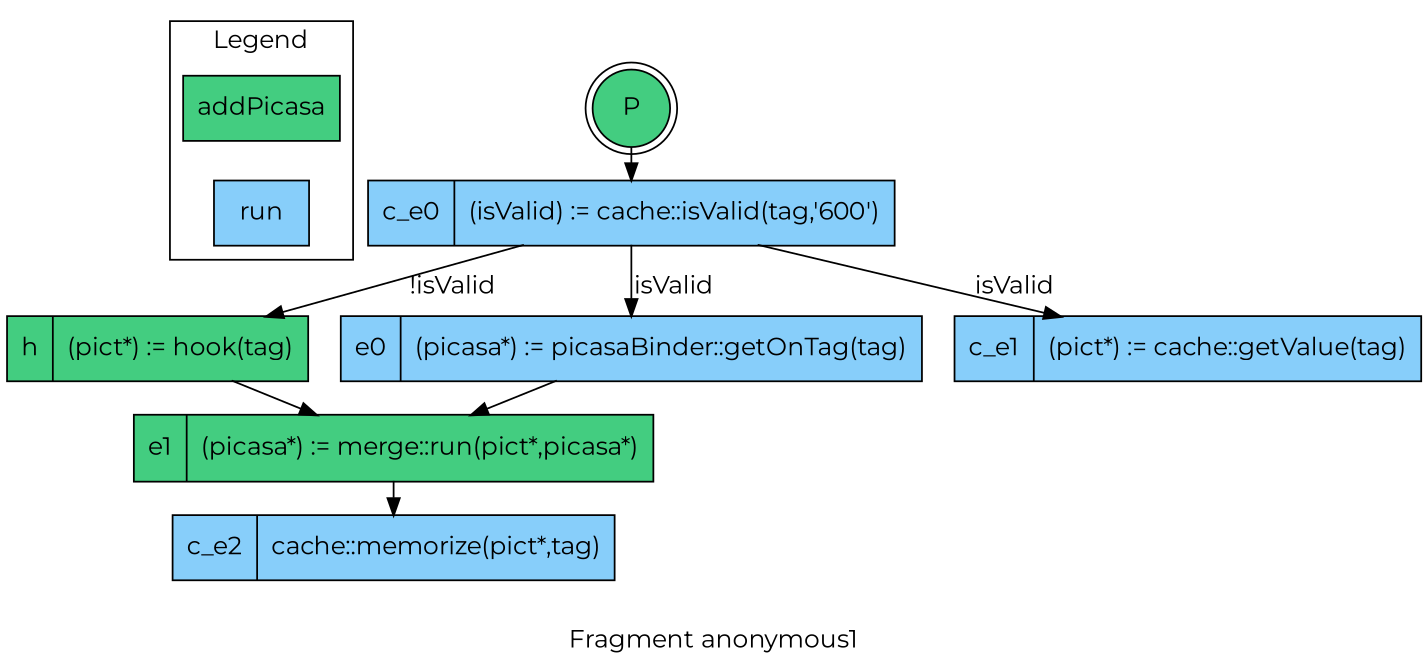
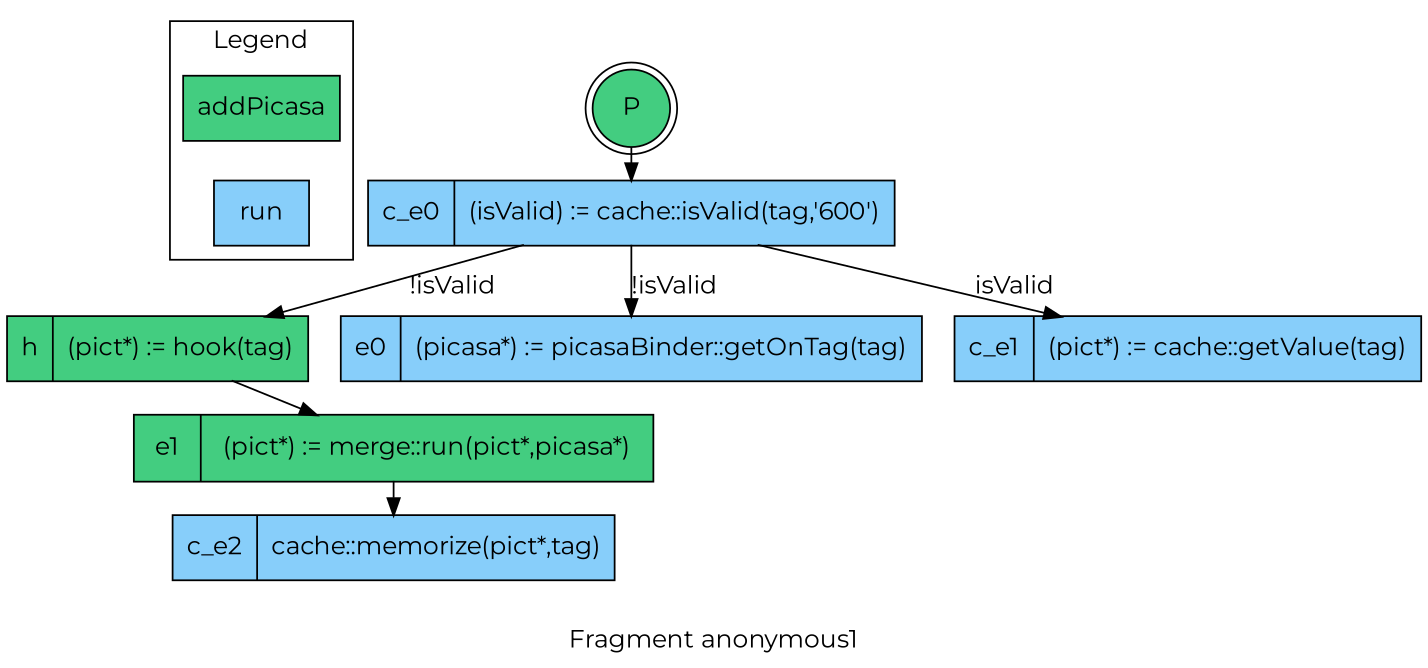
edge "c_e0" -> "e0": label "isValid" -> "!isValid"
edge "e0" -> "e1": removed
node "e1": text "(picasa*) := merge::run(pict*,picasa*)" -> "(pict*) := merge::run(pict*,picasa*)"
